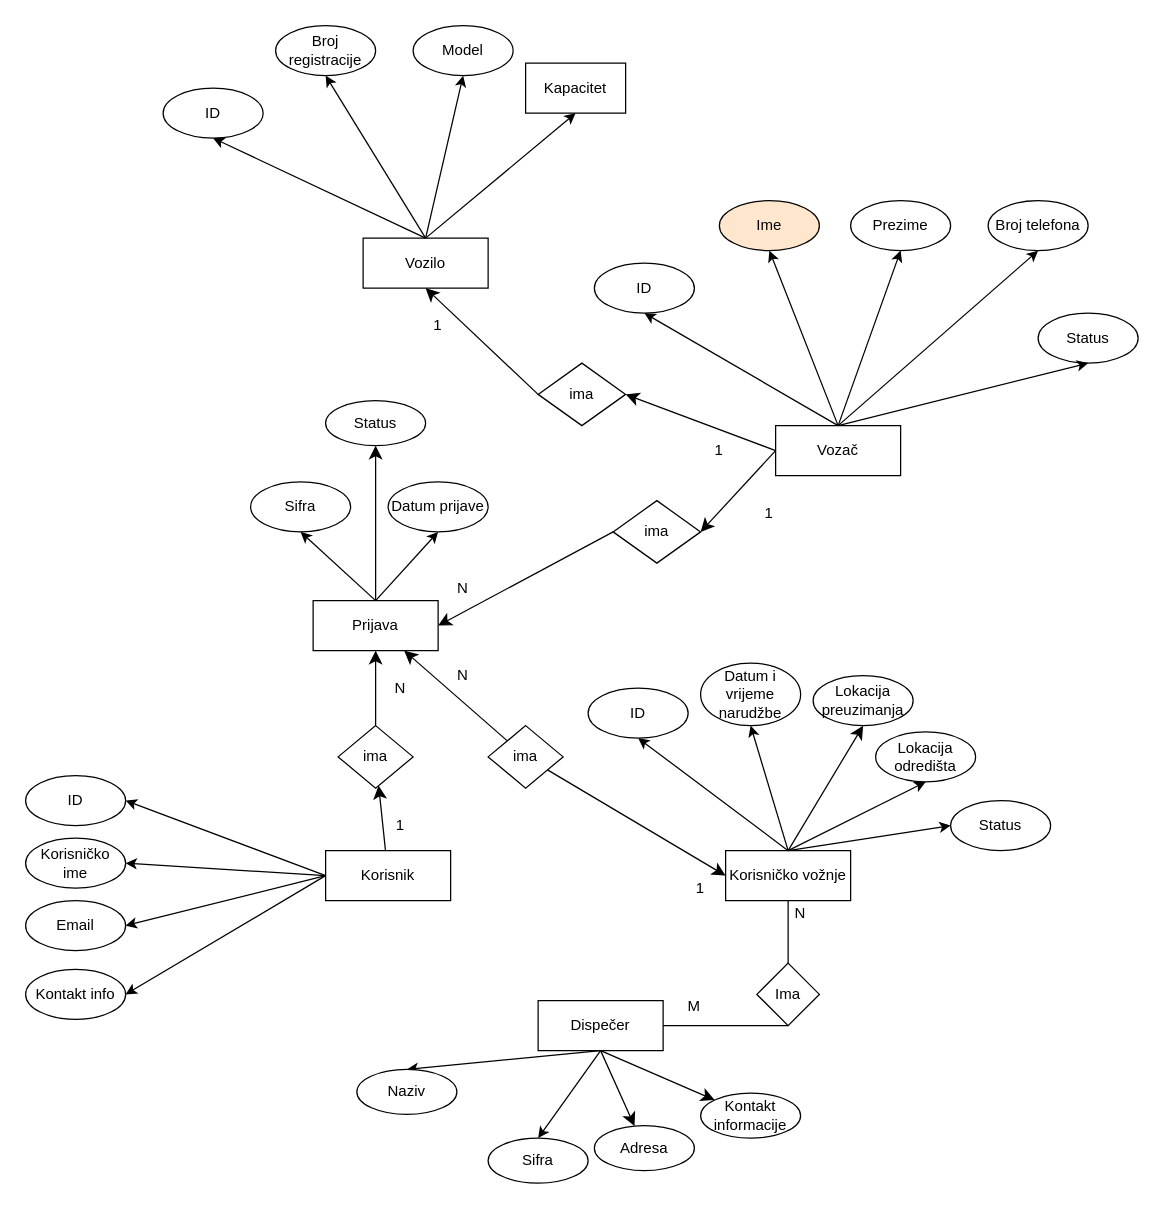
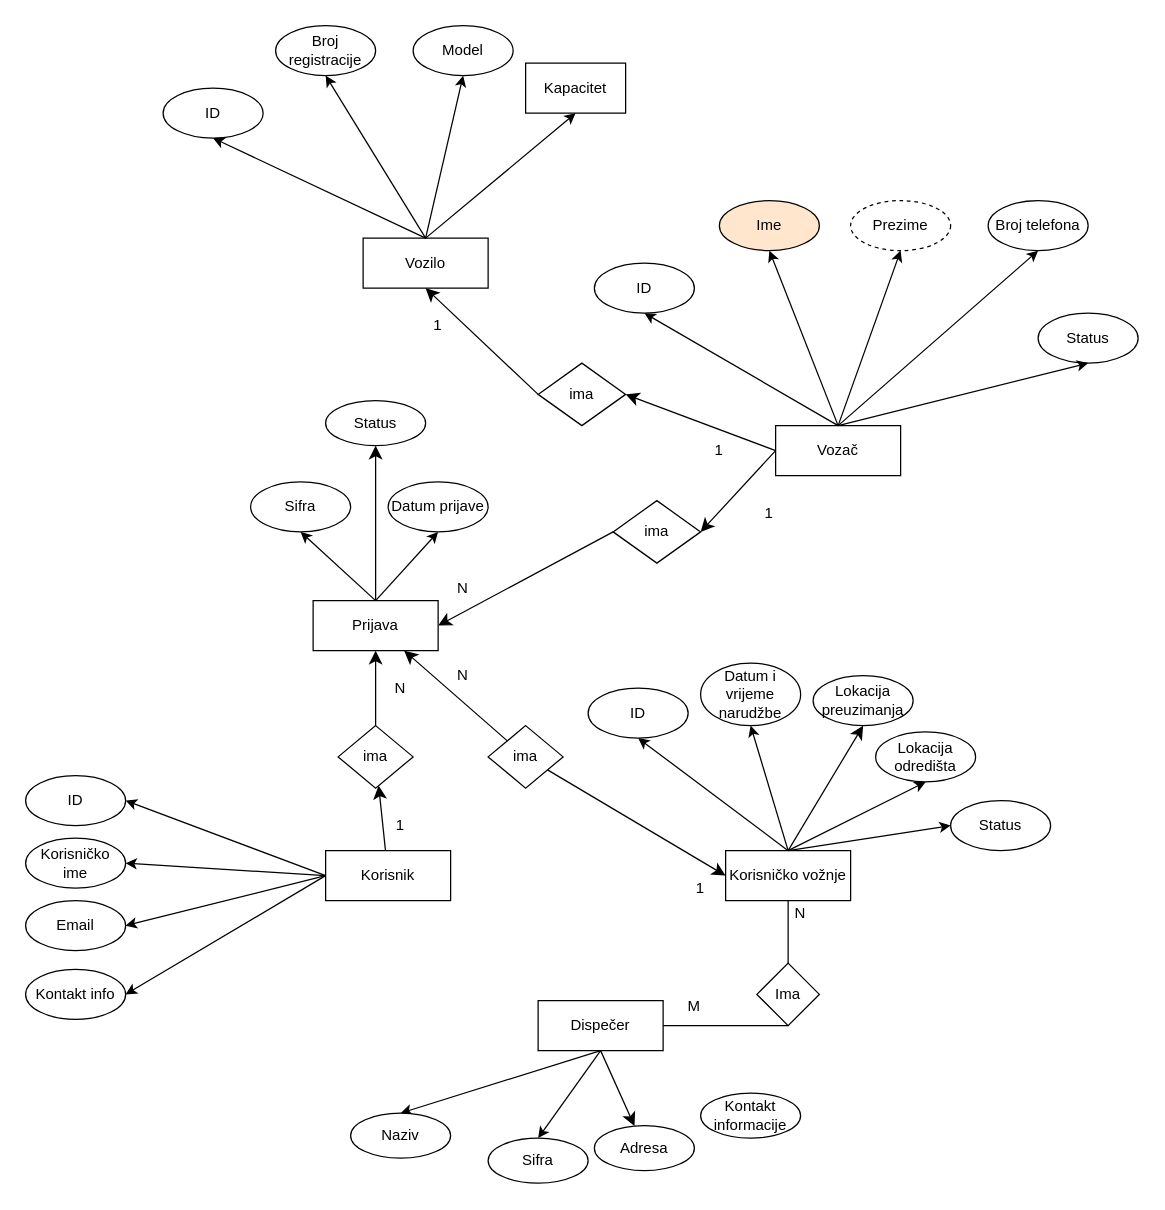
node "Prezime": style solid -> dashed
edge "Dispečer" -> "Kontakt informacije": removed
node "Naziv": moved (407, 1092) -> (401, 1136)
